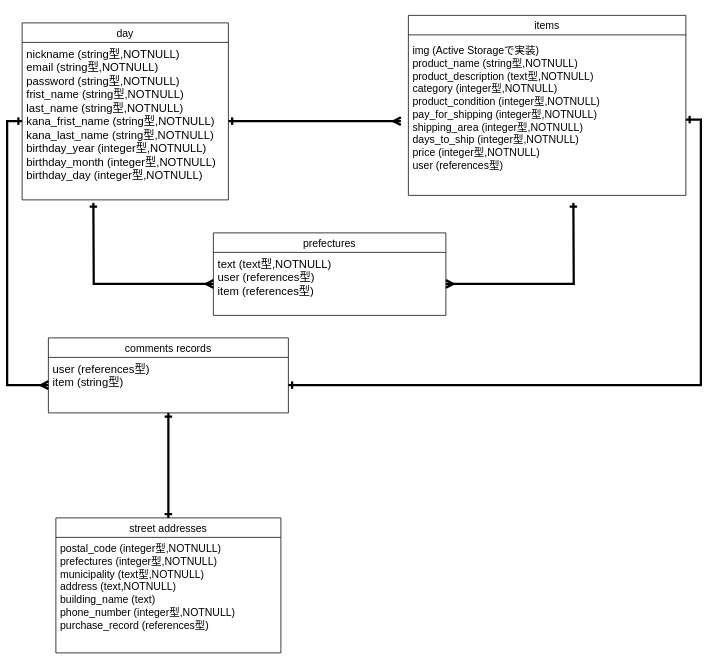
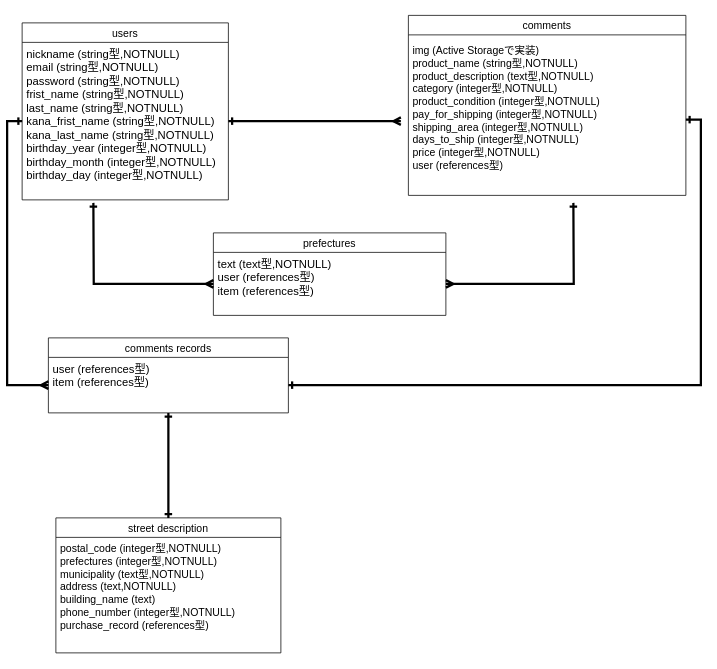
node "items": label "items" -> "comments"
node "day": label "day" -> "users"
node "user (references型) item (string型)": label "user (references型) item (string型)" -> "user (references型) item (references型)"
node "street addresses": label "street addresses" -> "street description"
